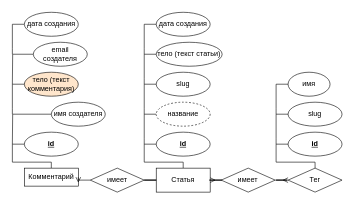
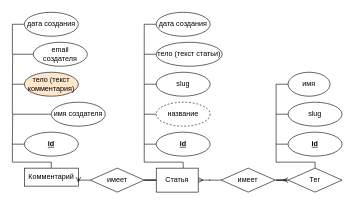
node "Статья": size 54x24 -> 42x24
